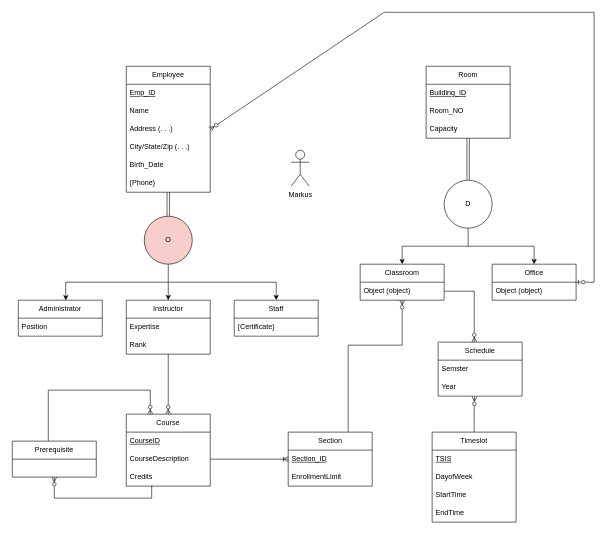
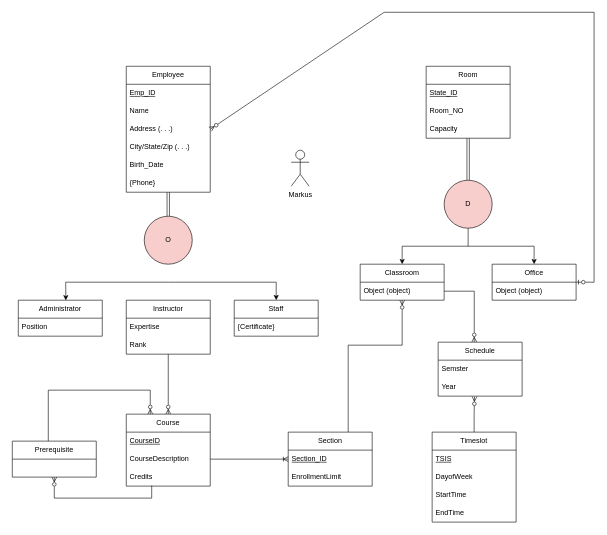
node "Building_ID": label "Building_ID" -> "State_ID"
node "D": fillcolor #ffffff -> #f8cecc
edge "O" -> "Instructor": removed
